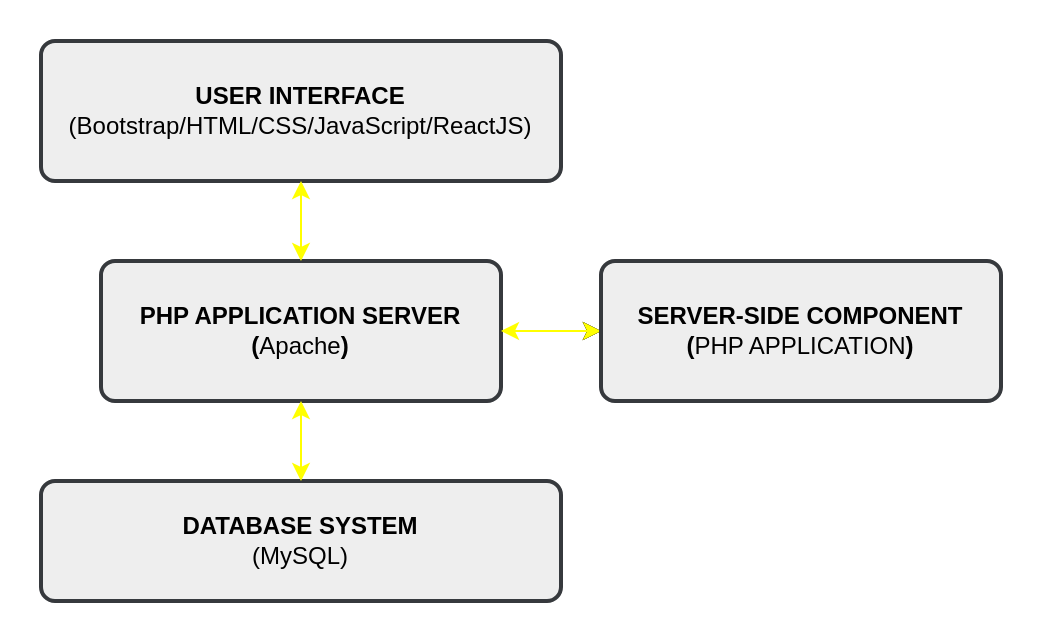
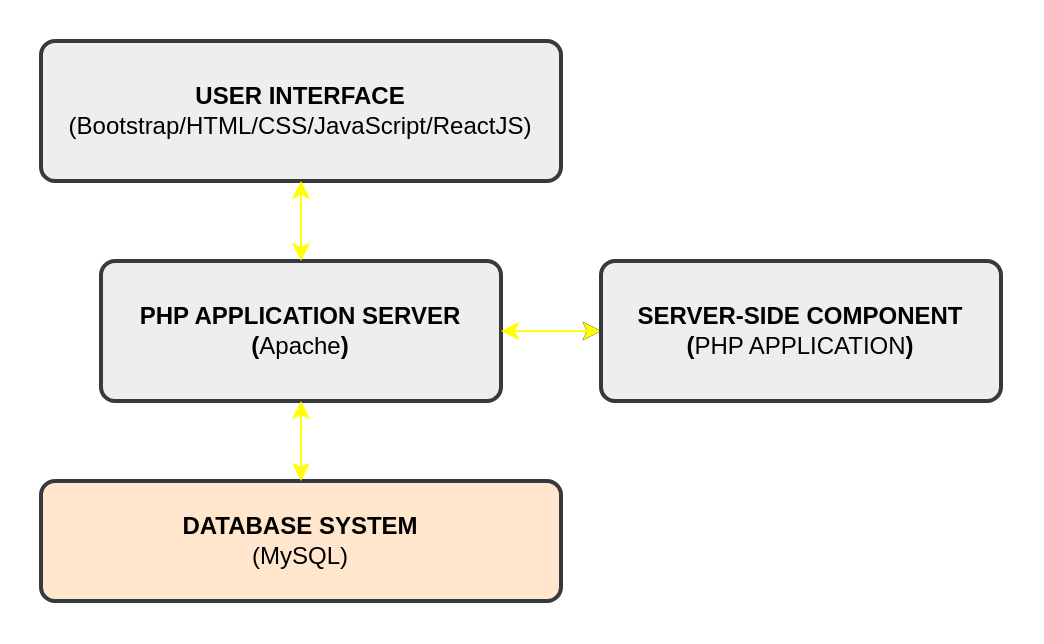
node "DATABASE SYSTEM (MySQL)": fillcolor #eeeeee -> #ffe6cc
